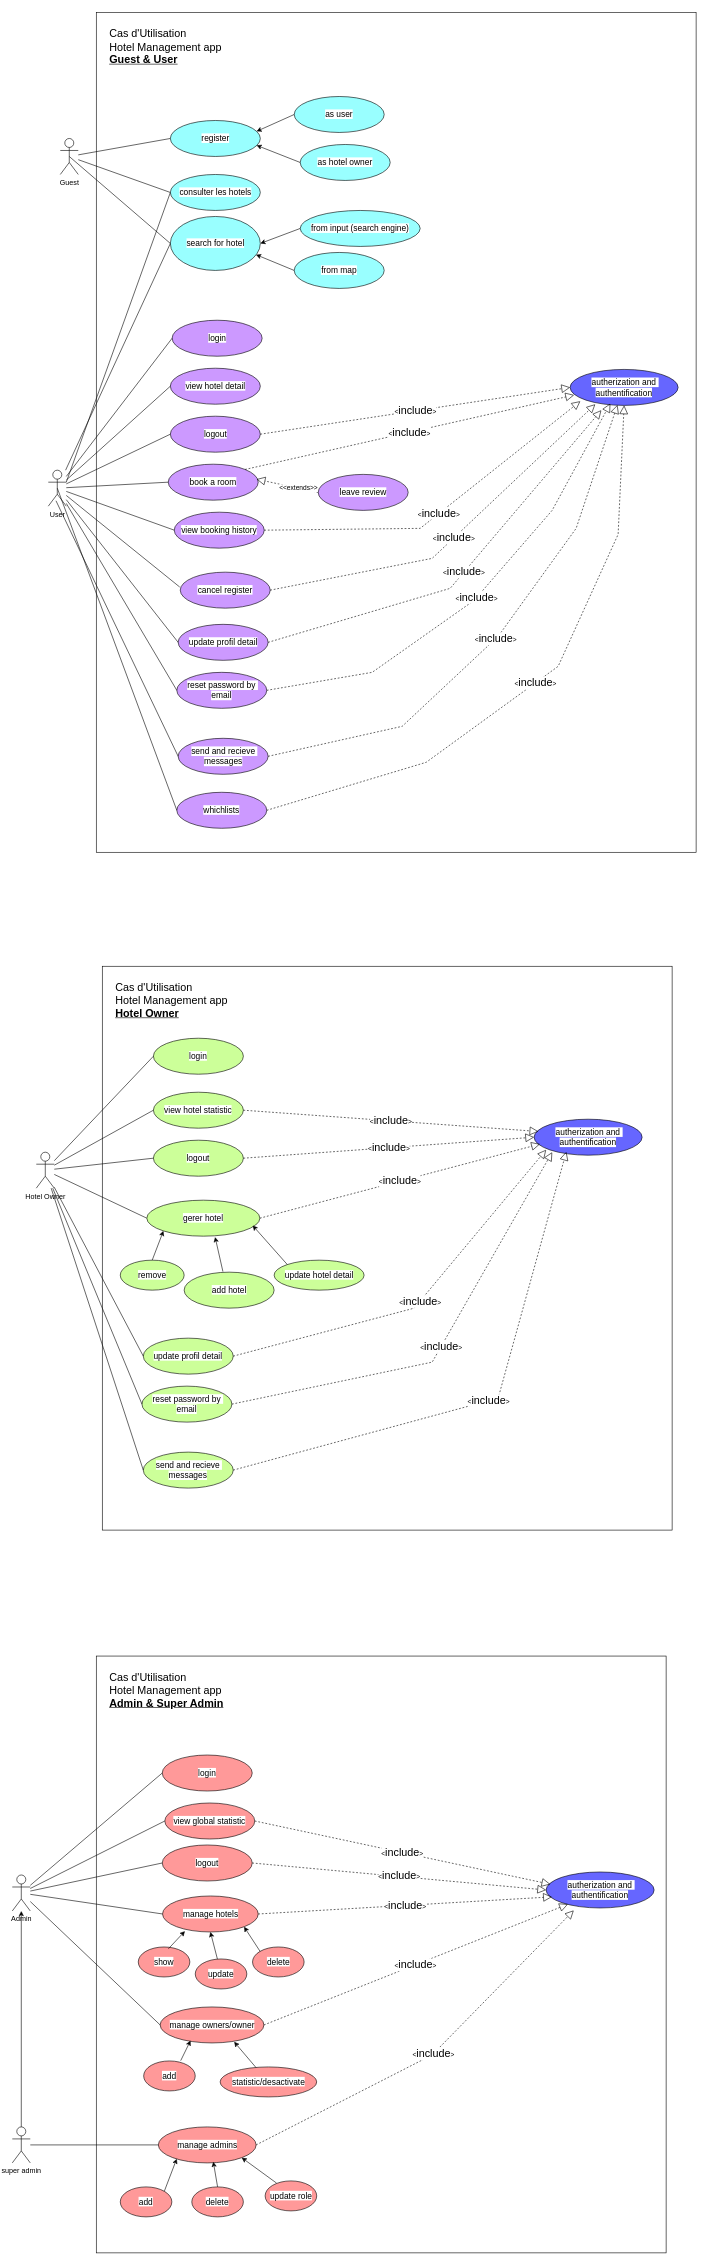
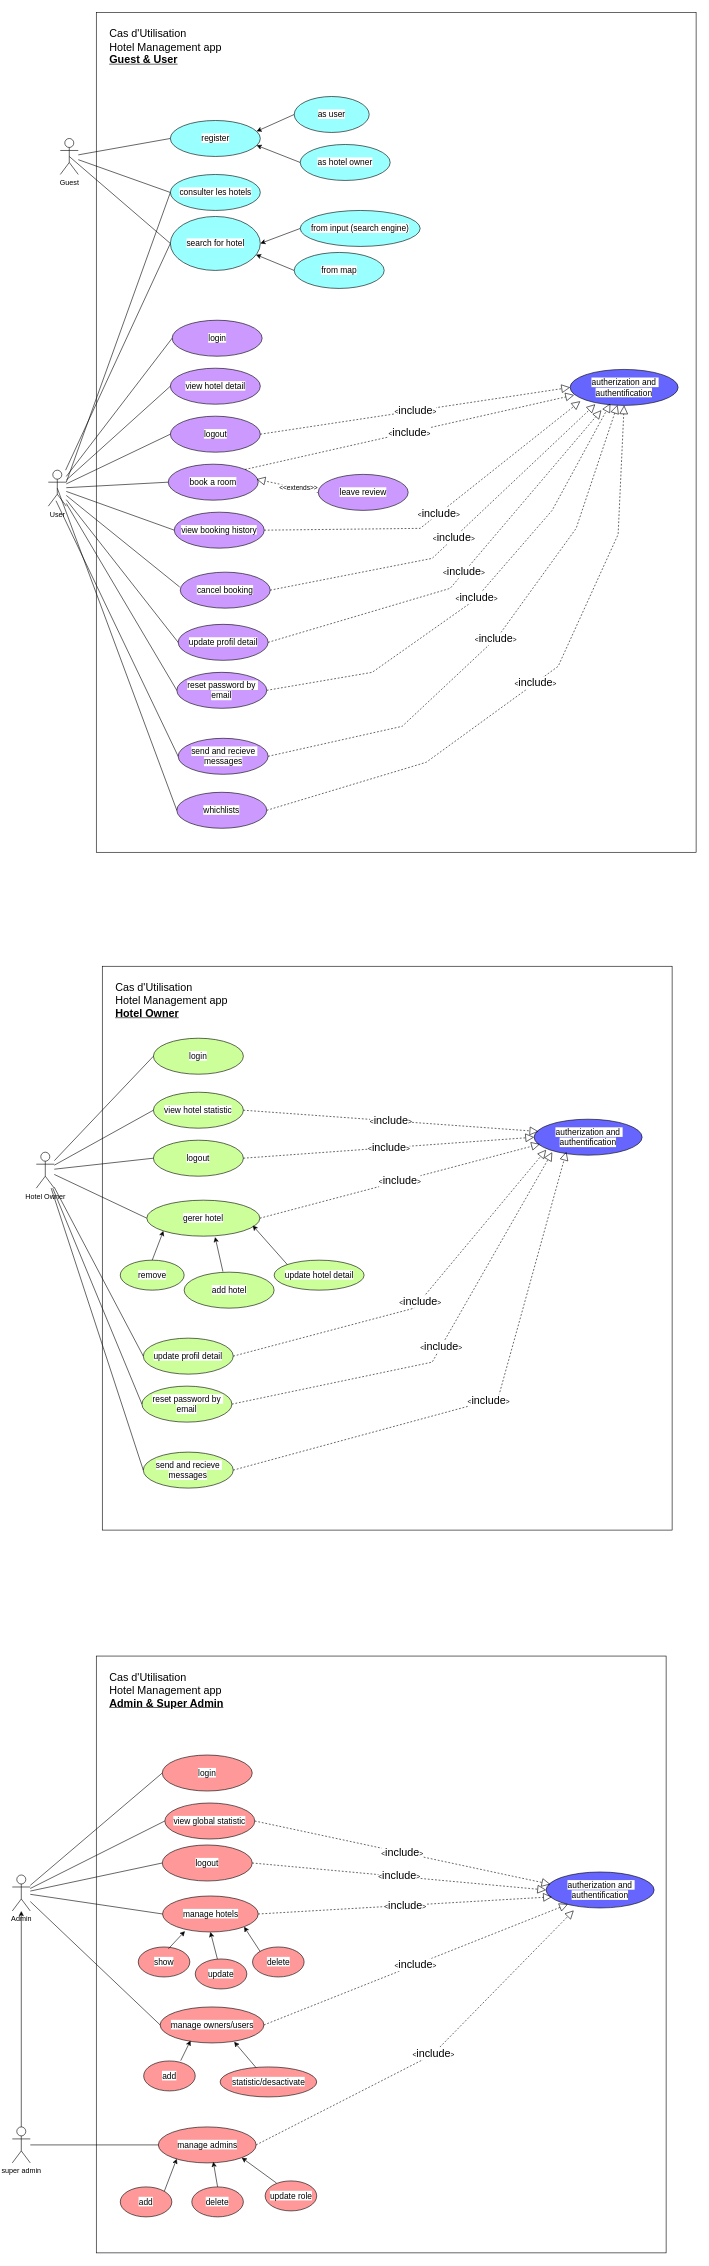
node "as user": size 90x36 -> 75x36
node "cancel register": label "cancel register" -> "cancel booking"
node "manage owners/owner": label "manage owners/owner" -> "manage owners/users"
